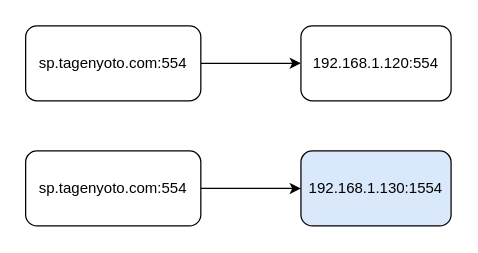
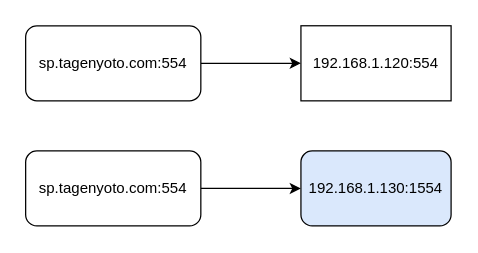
node "192.168.1.120:554": shape rounded rectangle -> rectangle
